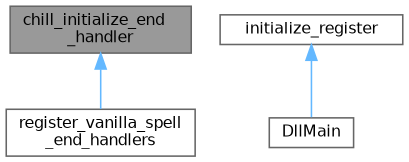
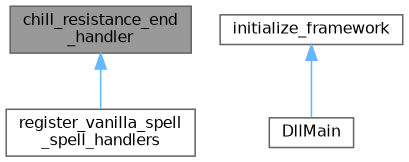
node "chill_initialize_end _handler": label "chill_initialize_end _handler" -> "chill_resistance_end _handler"
node "initialize_register": label "initialize_register" -> "initialize_framework"
node "register_vanilla_spell _end_handlers": label "register_vanilla_spell _end_handlers" -> "register_vanilla_spell _spell_handlers"
